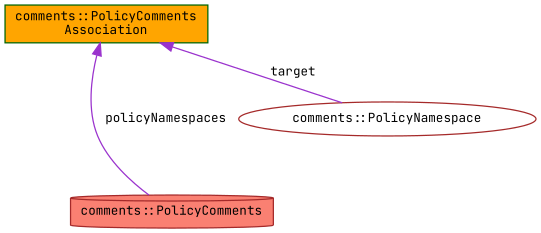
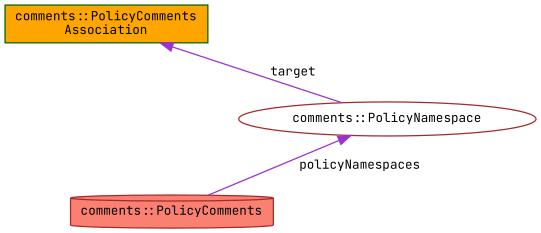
edge "comments::PolicyComments" -> "comments::PolicyComments Association": now "comments::PolicyComments" -> "comments::PolicyNamespace"
